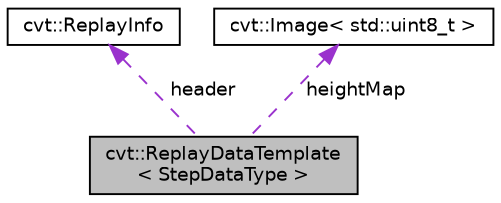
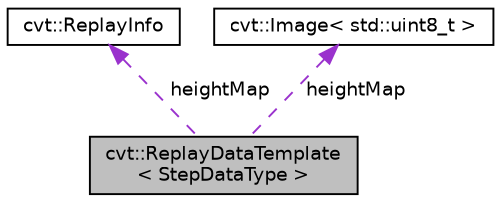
edge "cvt::ReplayDataTemplate < StepDataType >" -> "cvt::ReplayInfo": label " header" -> " heightMap"
